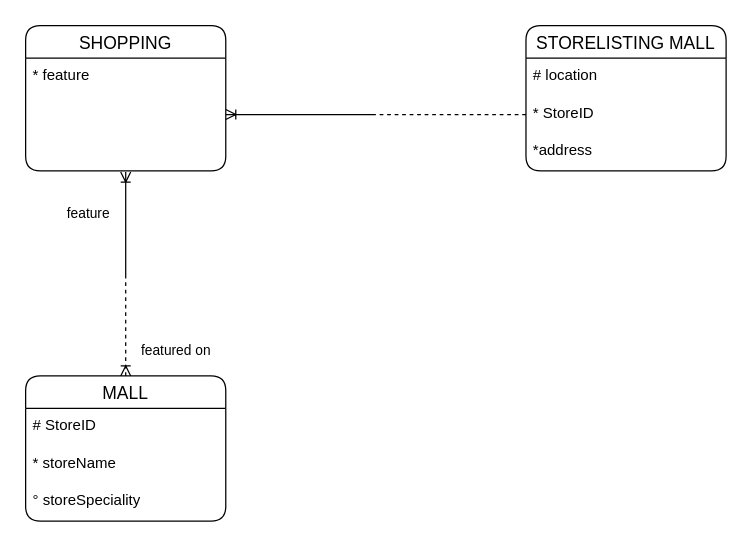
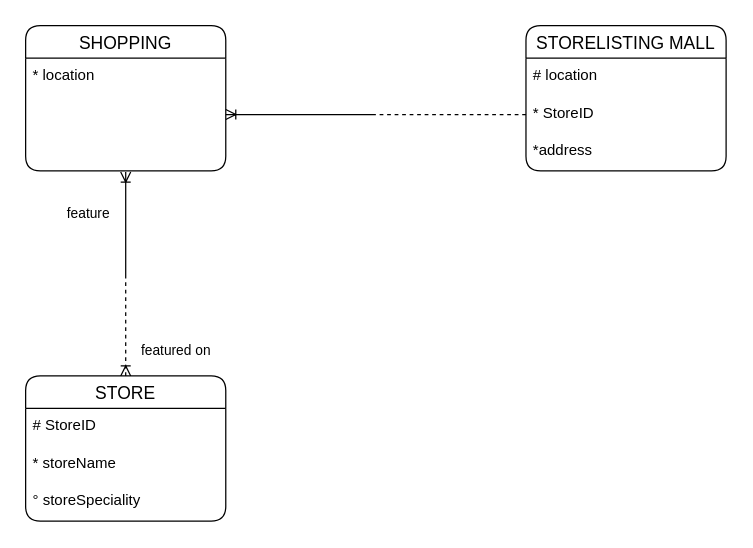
node "* feature": label "* feature" -> "* location"
node "MALL": label "MALL" -> "STORE"
